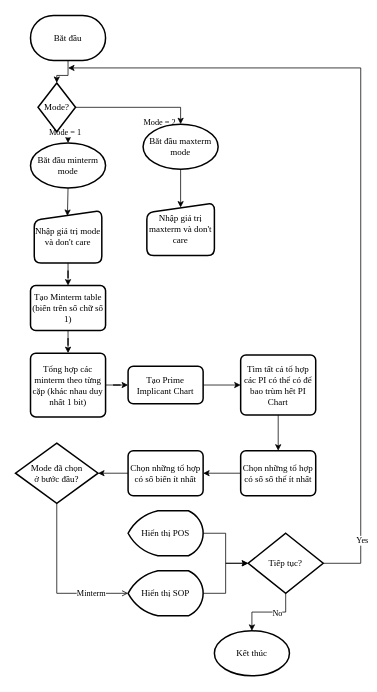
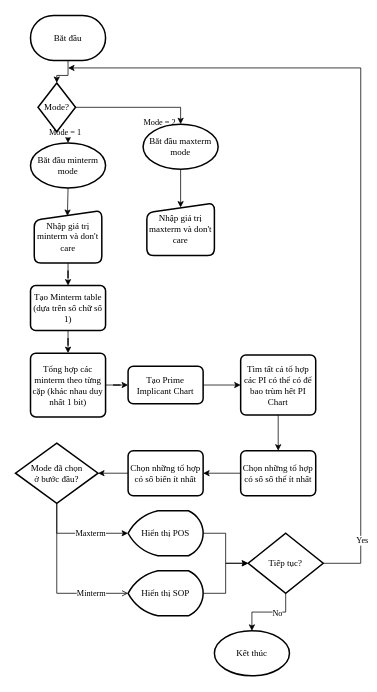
node "Nhập giá trị mode và don't care": label "Nhập giá trị mode và don't care" -> "Nhập giá trị minterm và don't care"
node "Tạo Minterm table (biến trên số chữ số 1)": label "Tạo Minterm table (biến trên số chữ số 1)" -> "Tạo Minterm table (dựa trên số chữ số 1)"
edge "Mode đã chọn ở bước đầu?" -> "Hiển thị POS": added, label "Maxterm"
